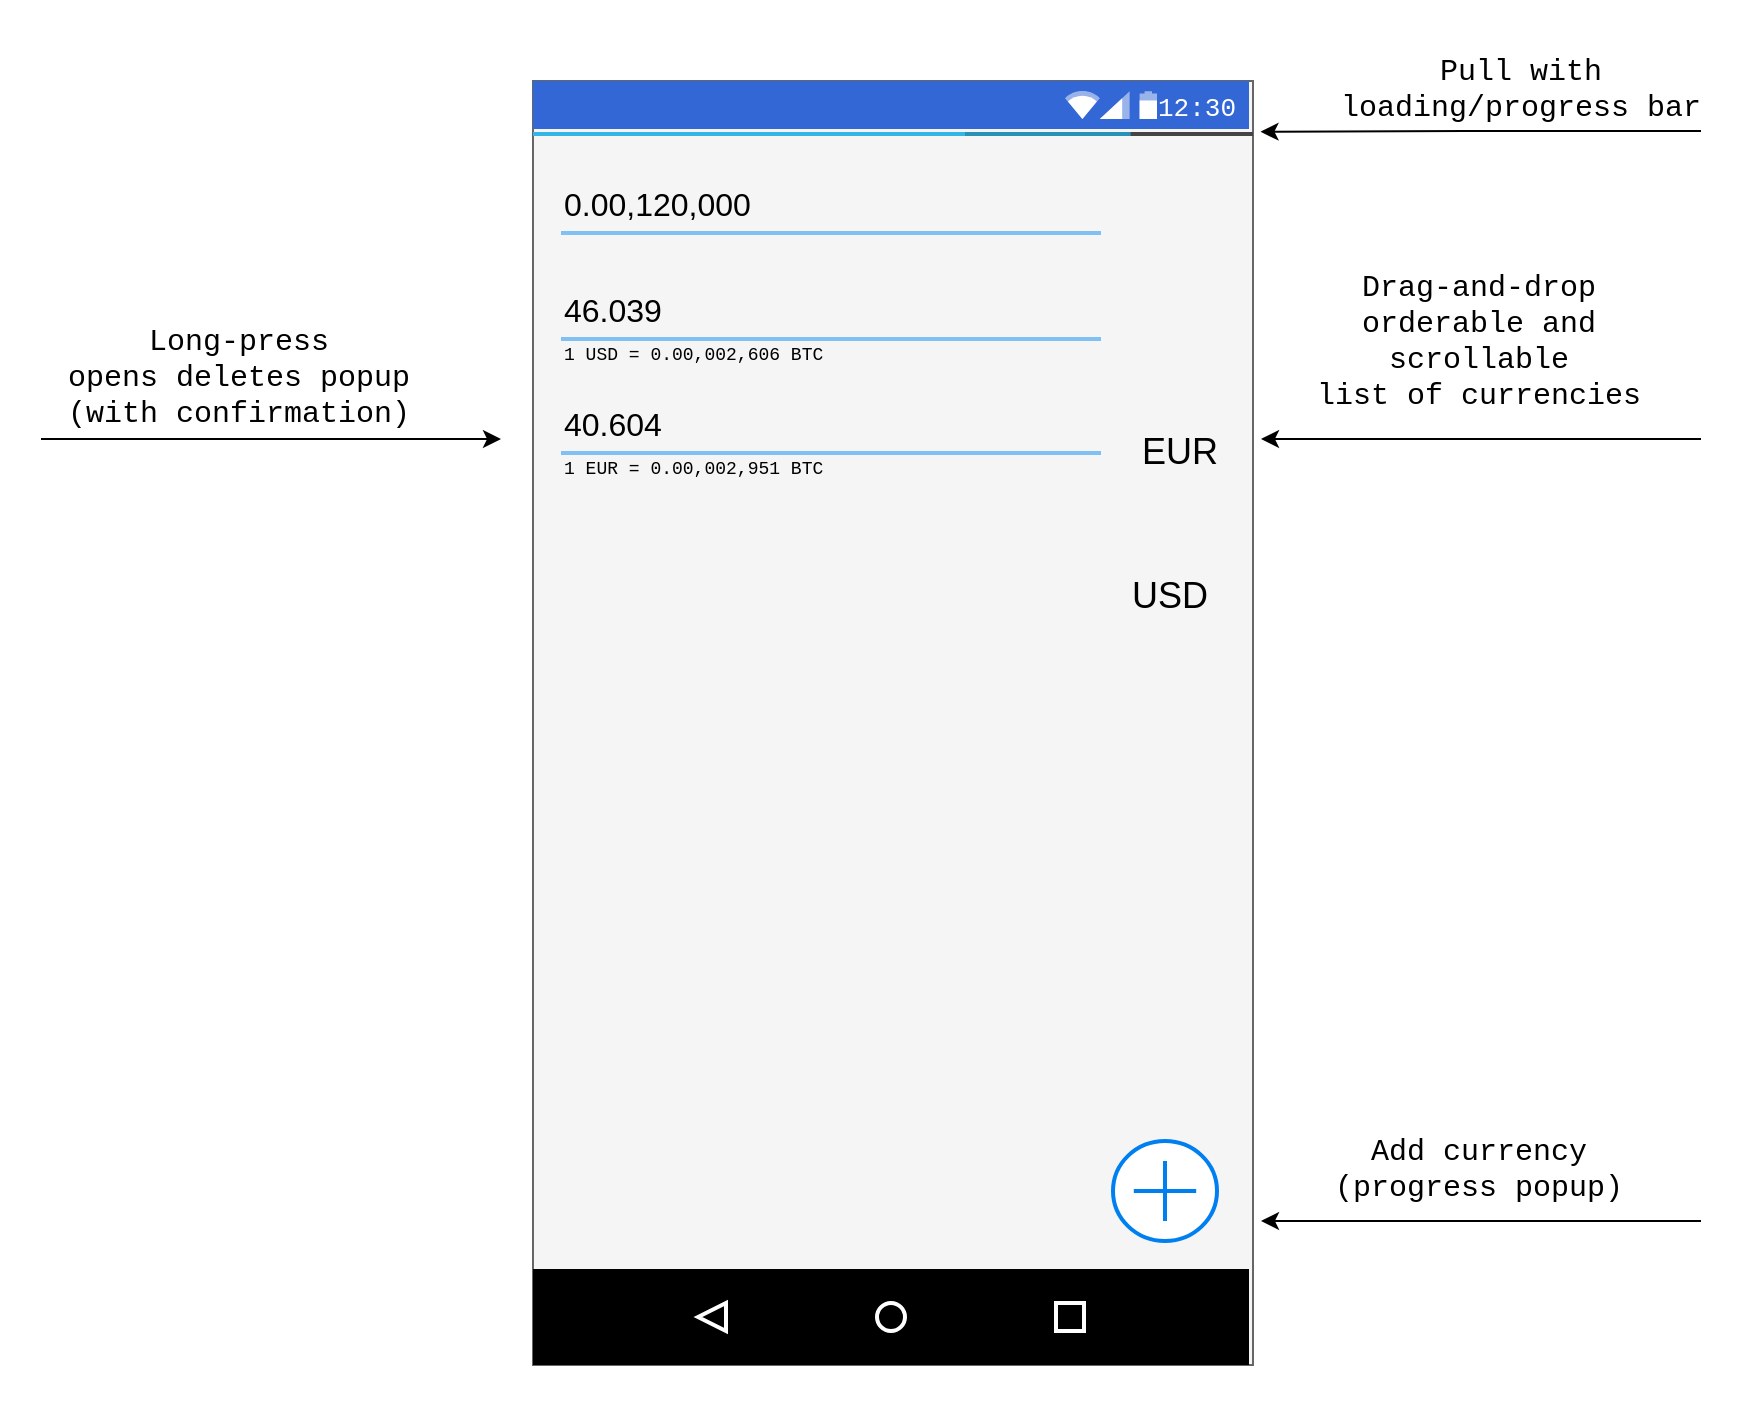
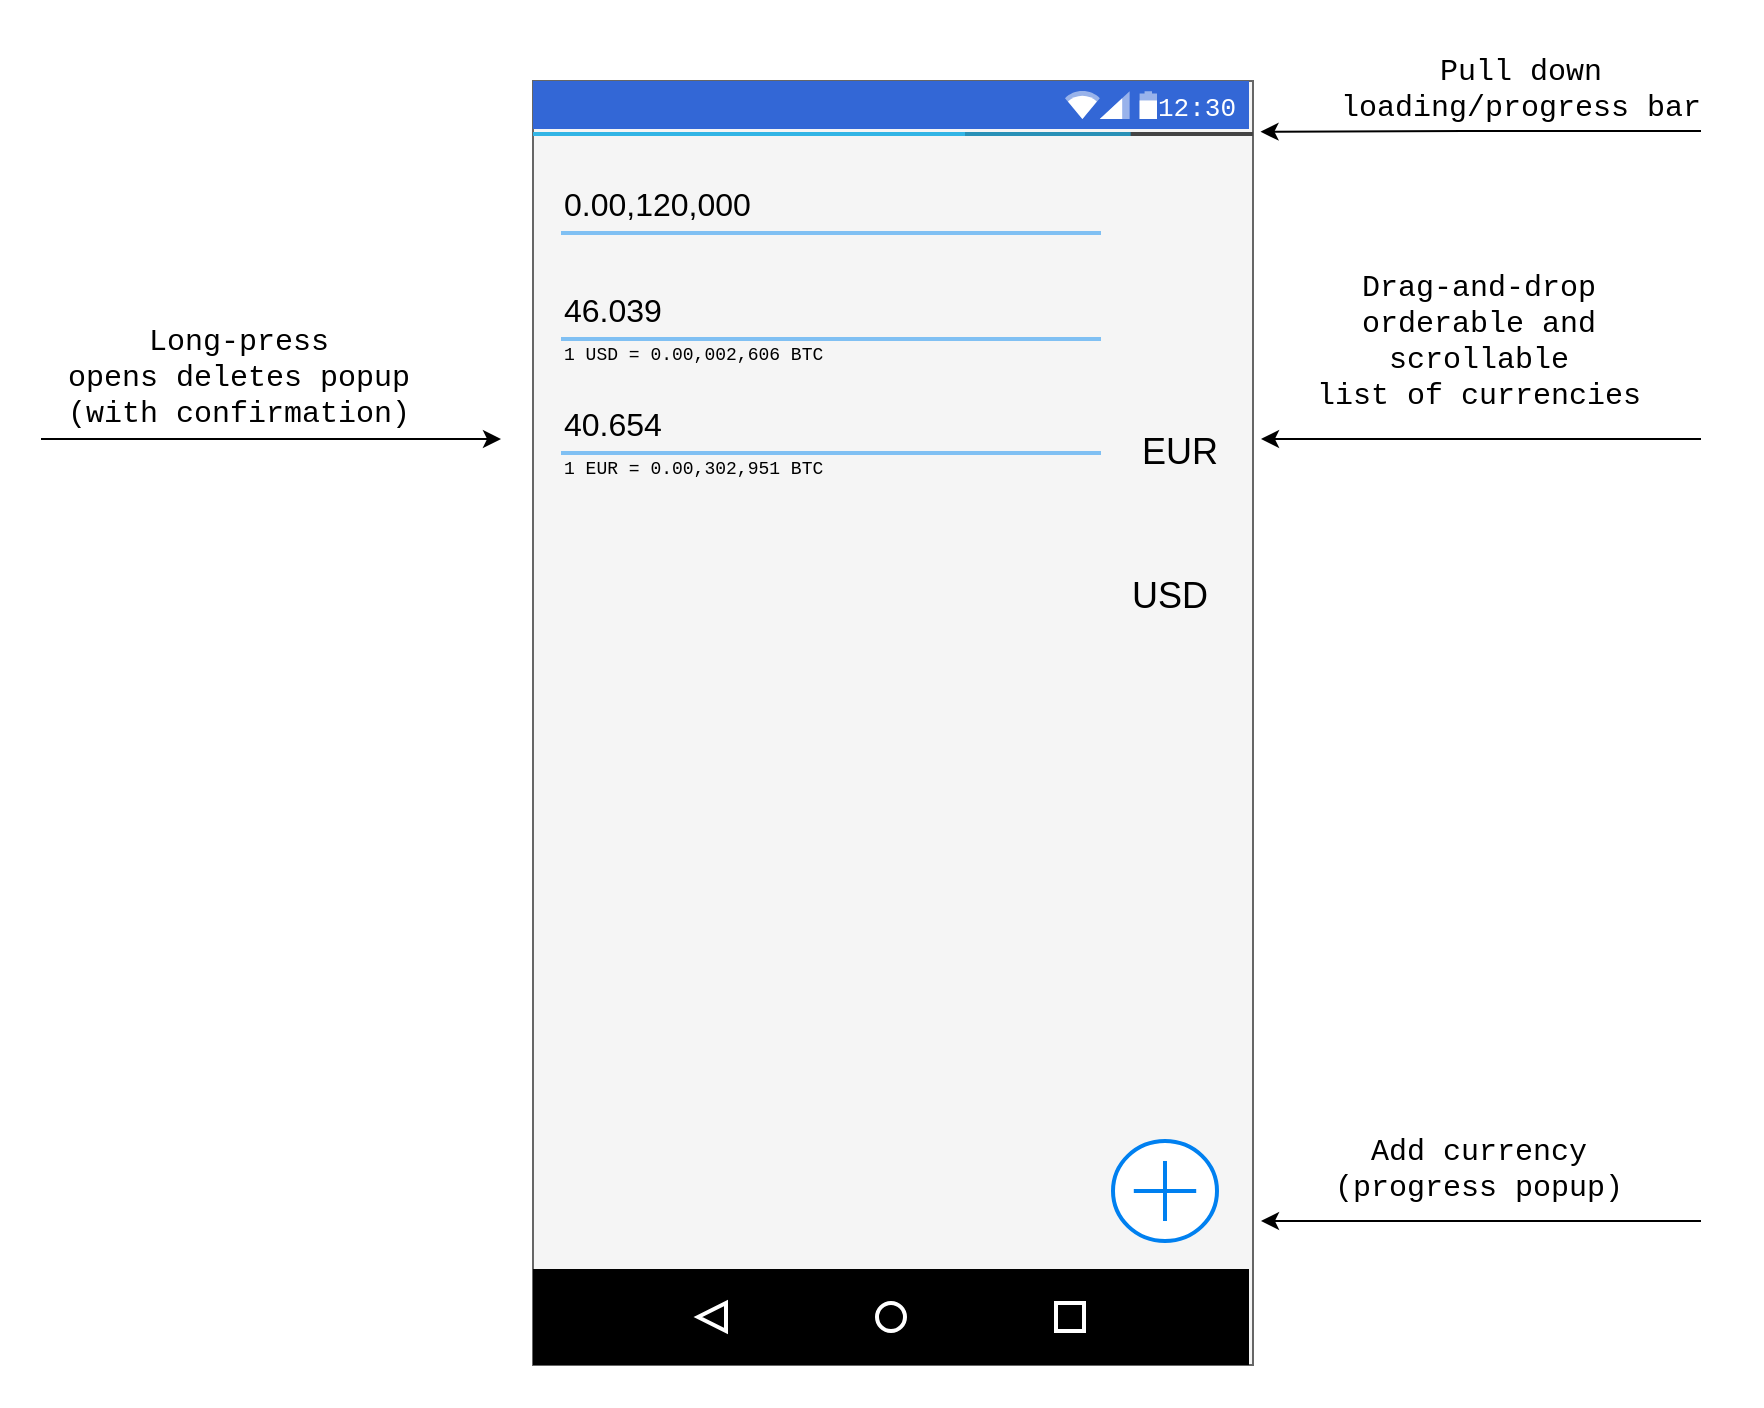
node "Pull with loading/progress bar": label "Pull with loading/progress bar" -> "Pull down loading/progress bar"
node "40.604": label "40.604" -> "40.654"
node "1 EUR = 0.00,002,951 BTC": label "1 EUR = 0.00,002,951 BTC" -> "1 EUR = 0.00,302,951 BTC"
